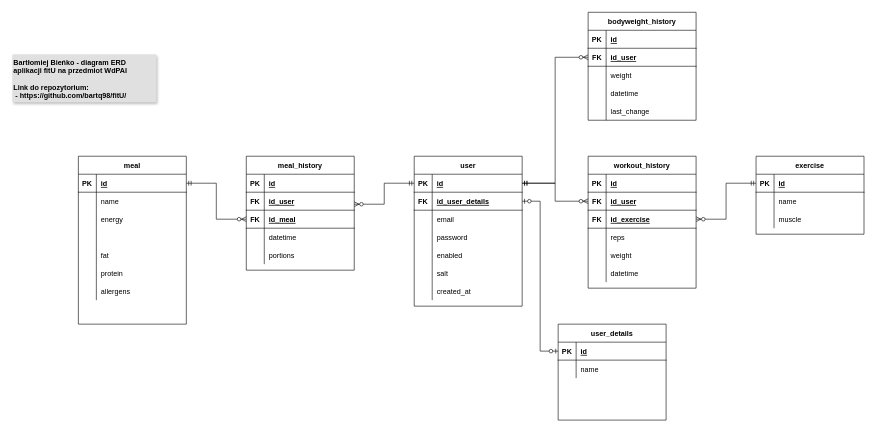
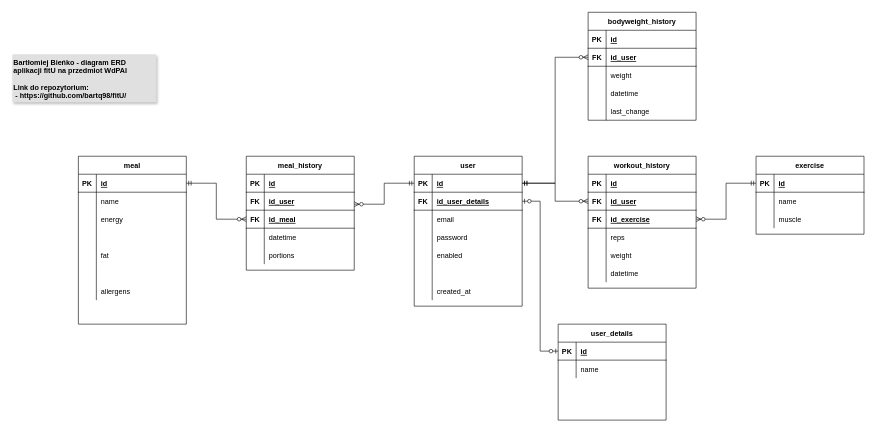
node "protein": removed
node "salt": removed
